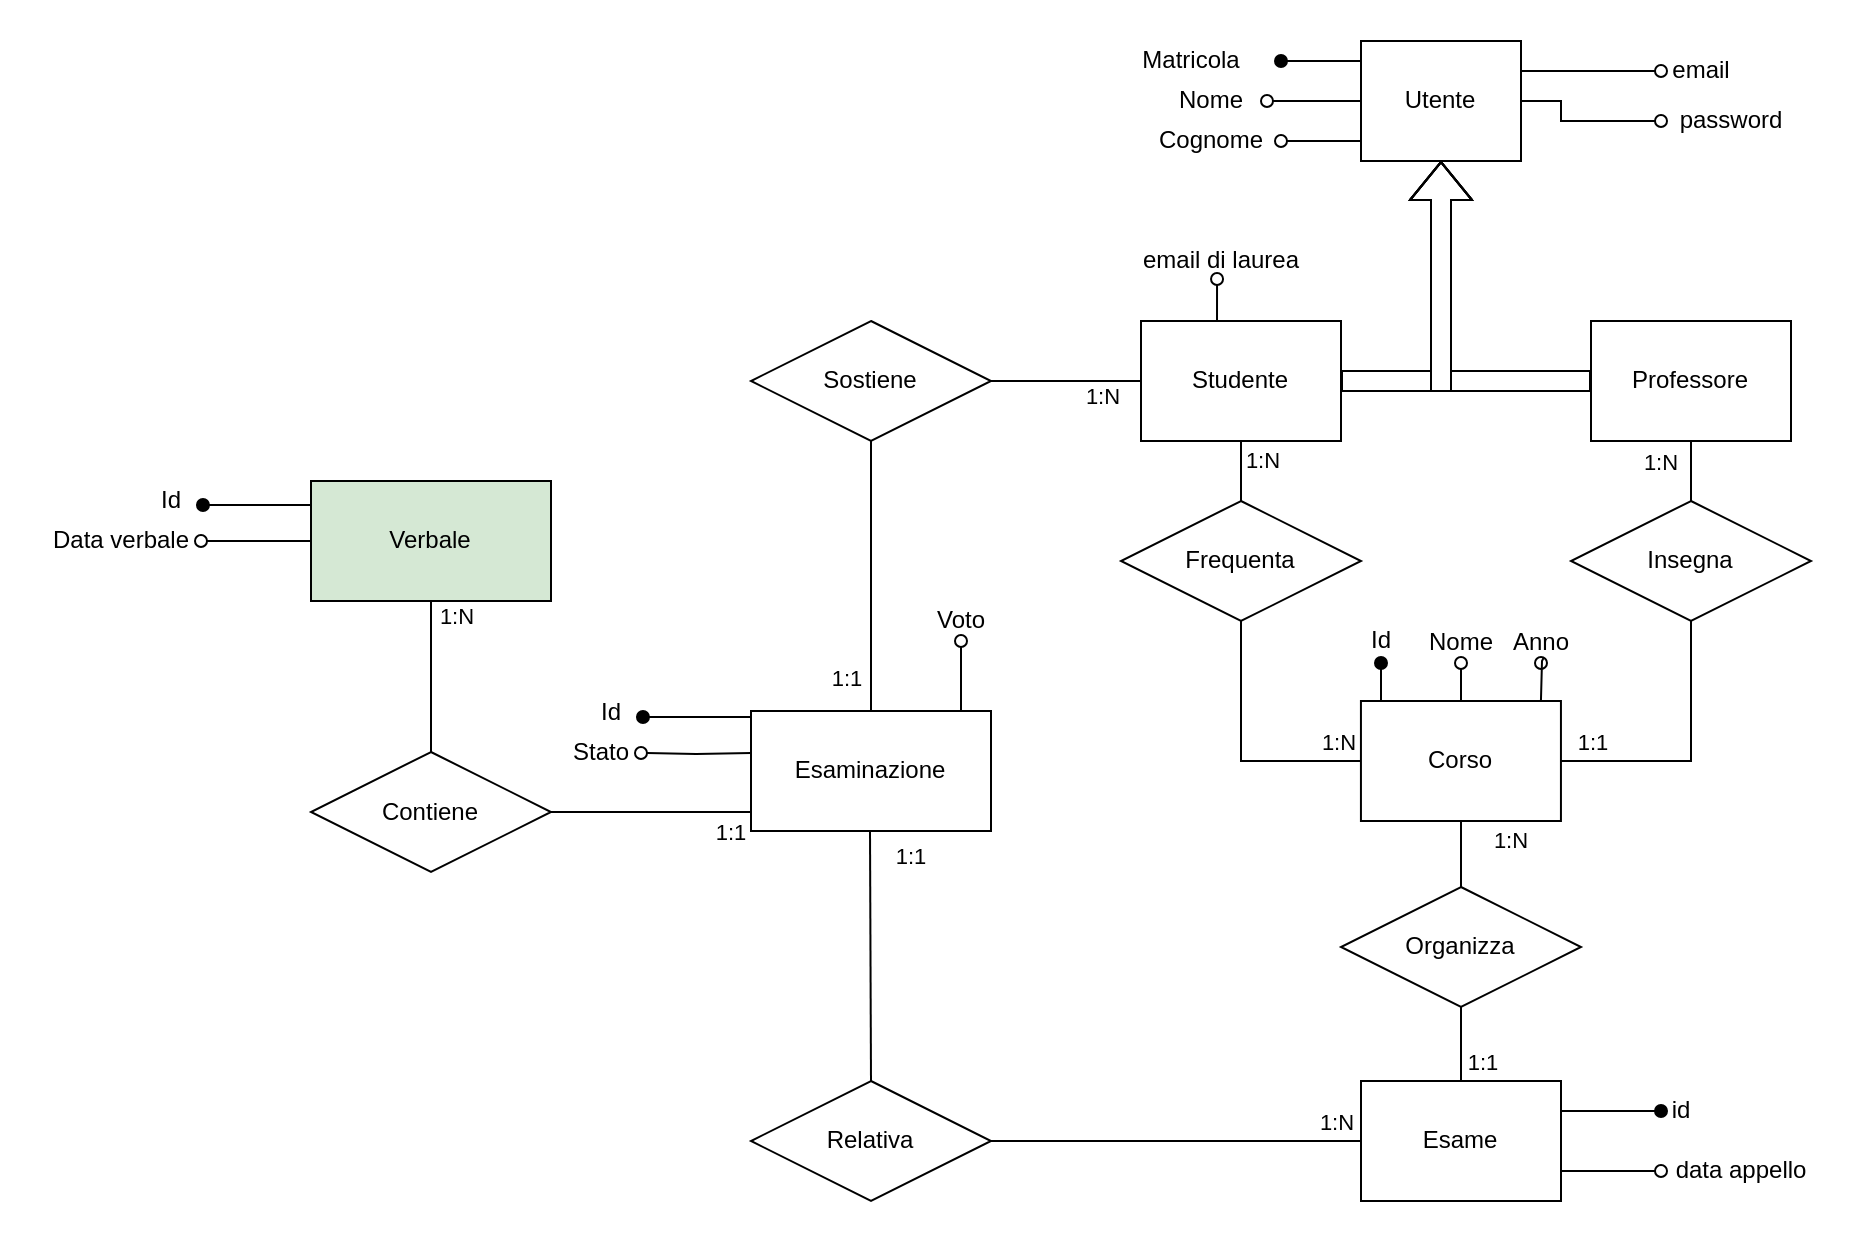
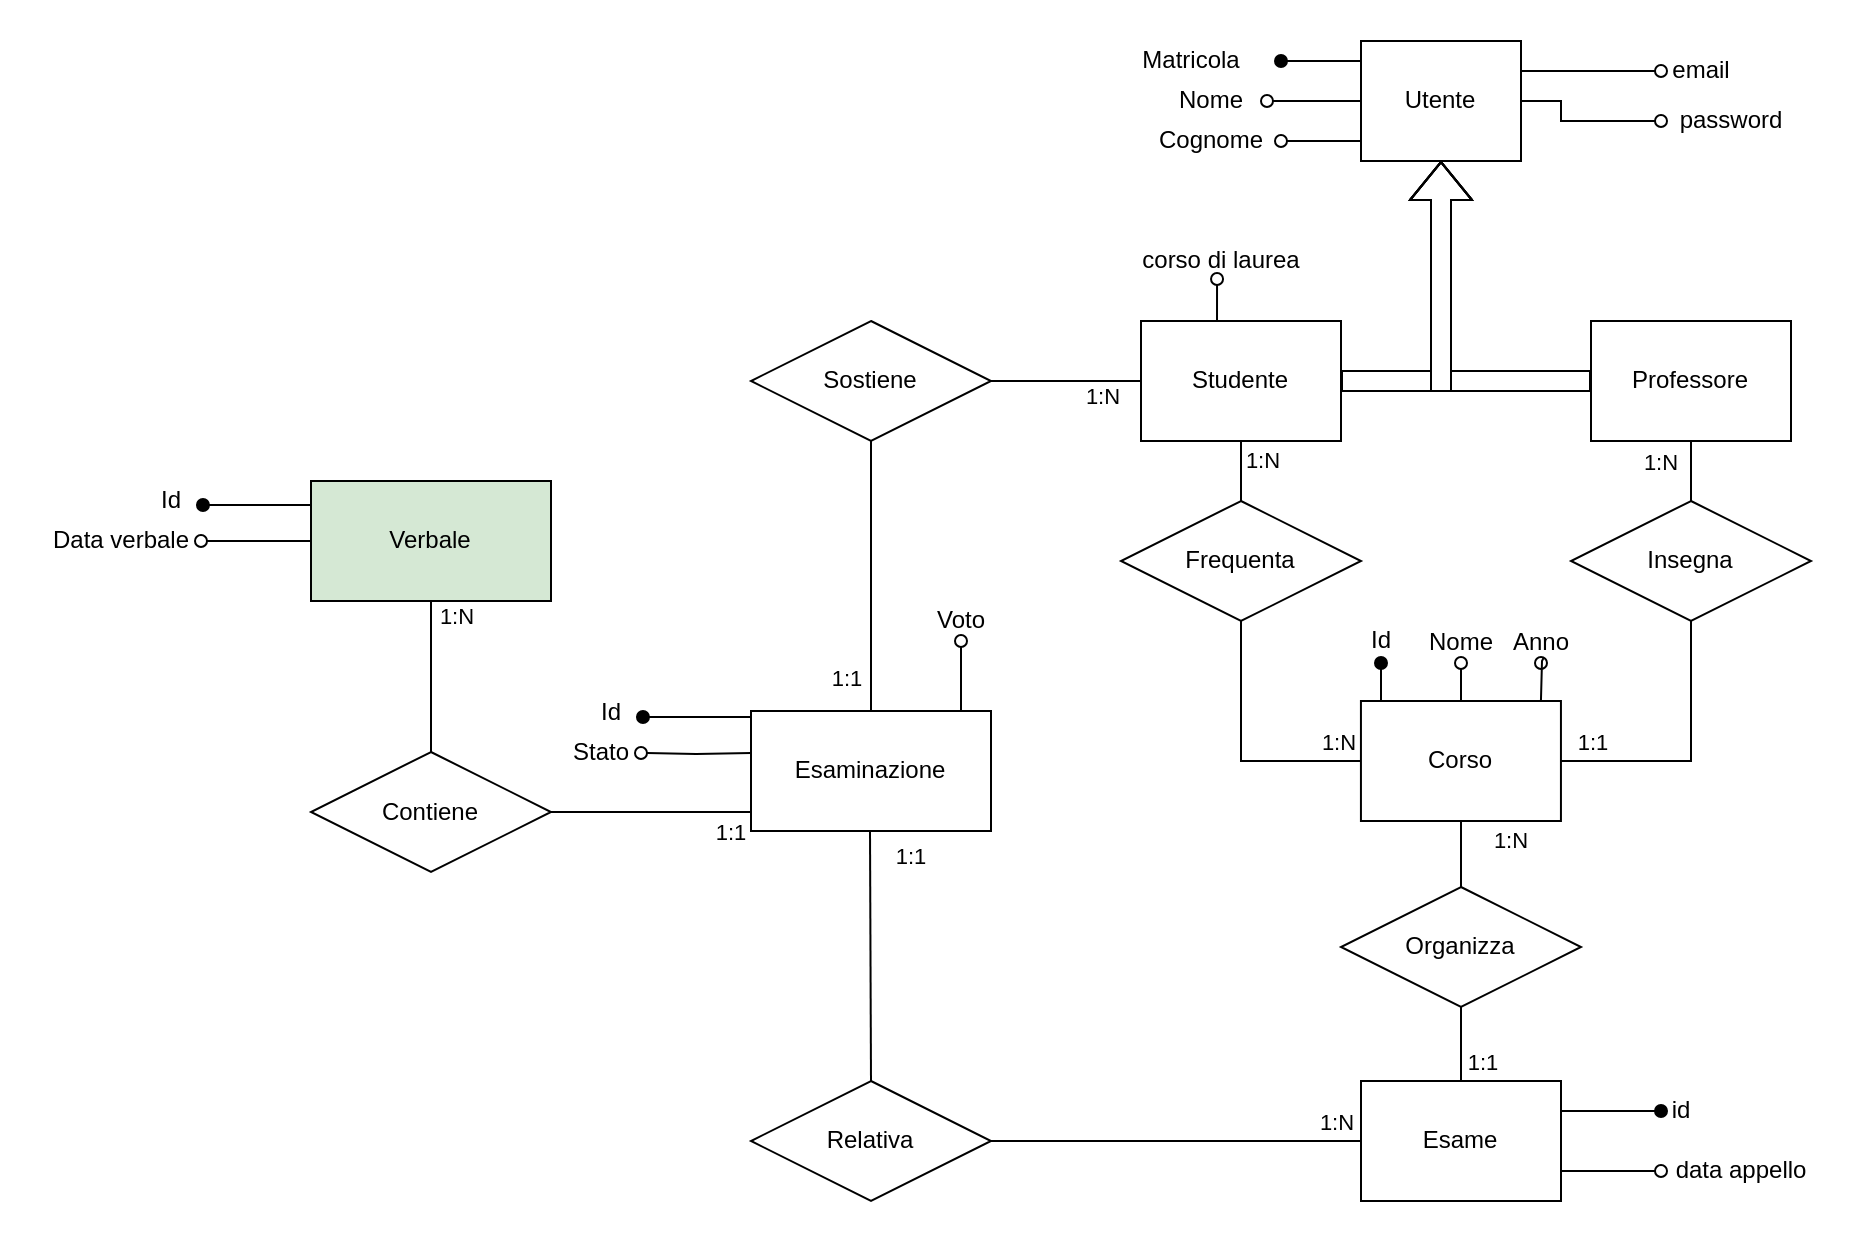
node "email di laurea": label "email di laurea" -> "corso di laurea"
